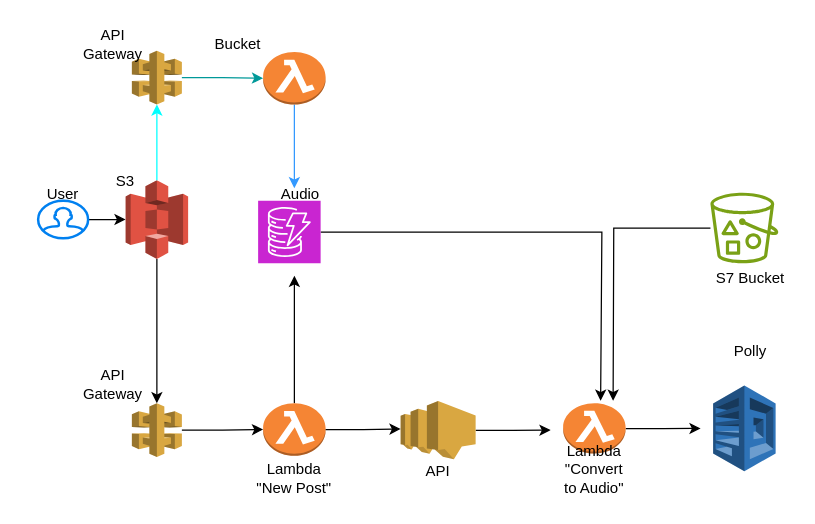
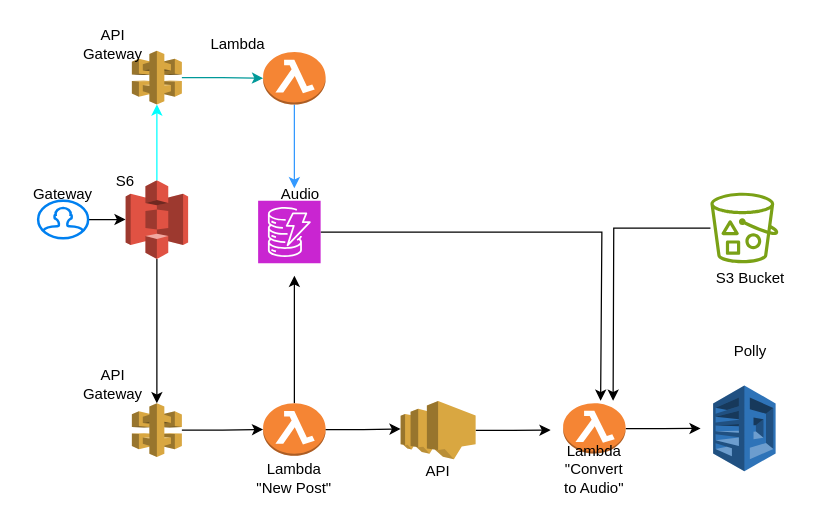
node "Bucket": label "Bucket" -> "Lambda"
node "S3": label "S3" -> "S6"
node "User": label "User" -> "Gateway"
node "S7 Bucket": label "S7 Bucket" -> "S3 Bucket"
